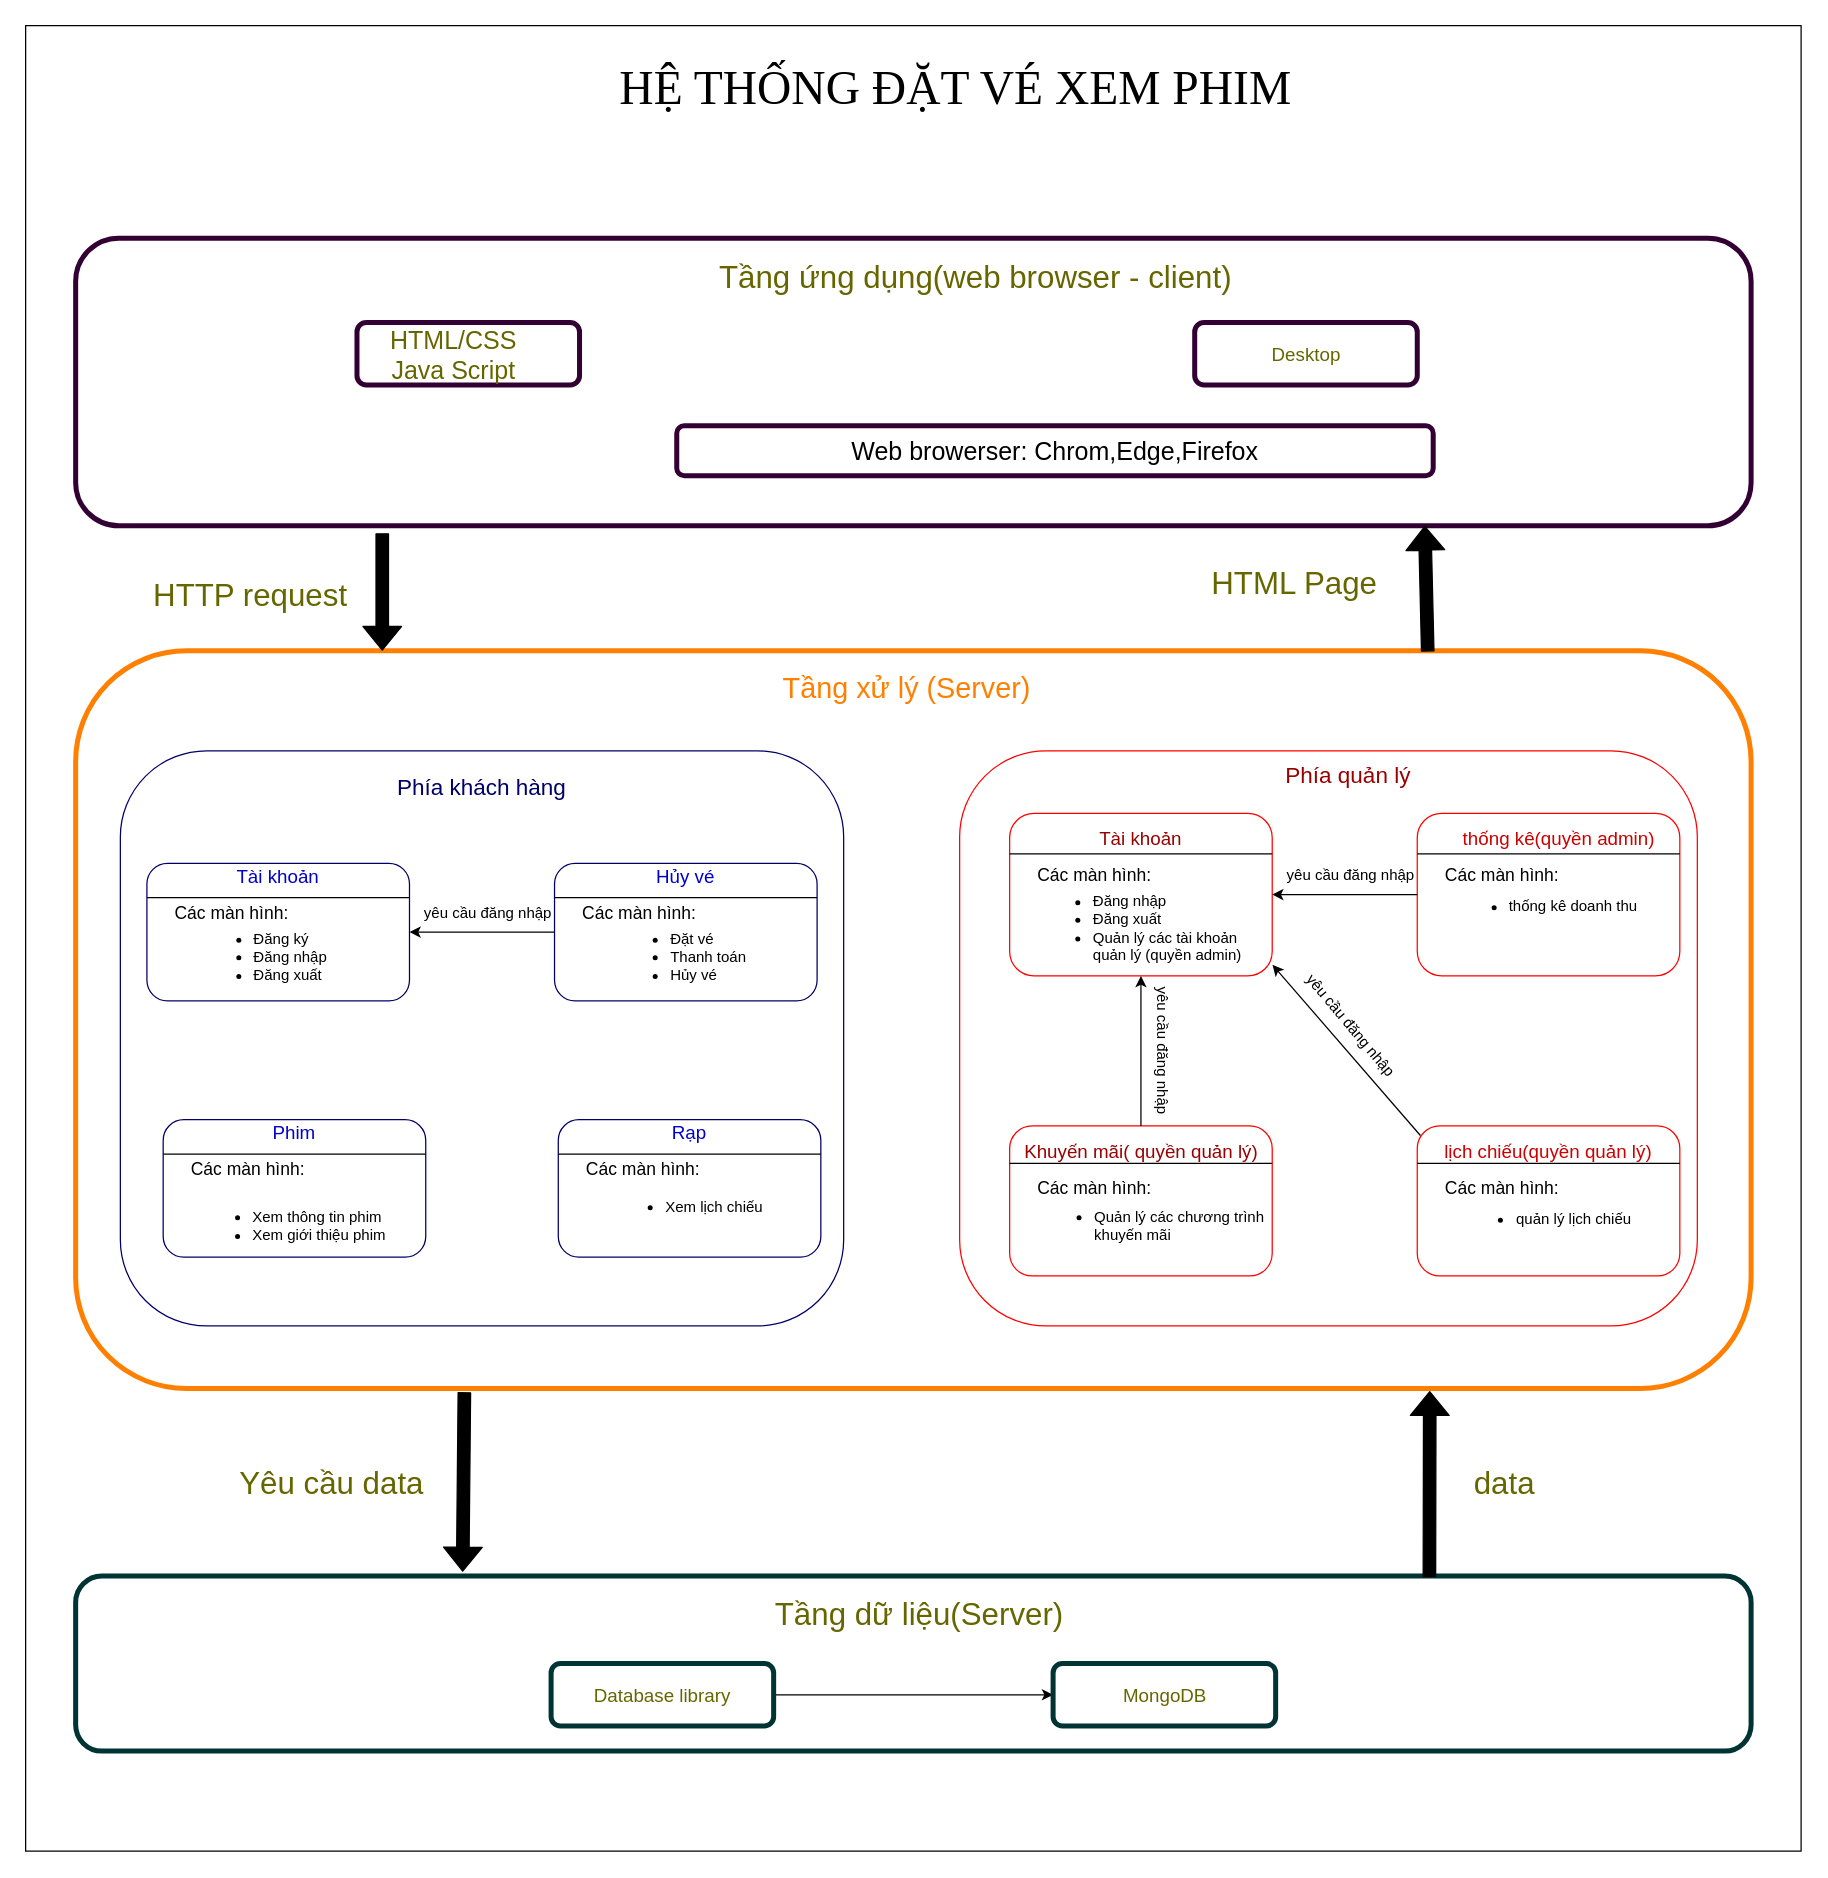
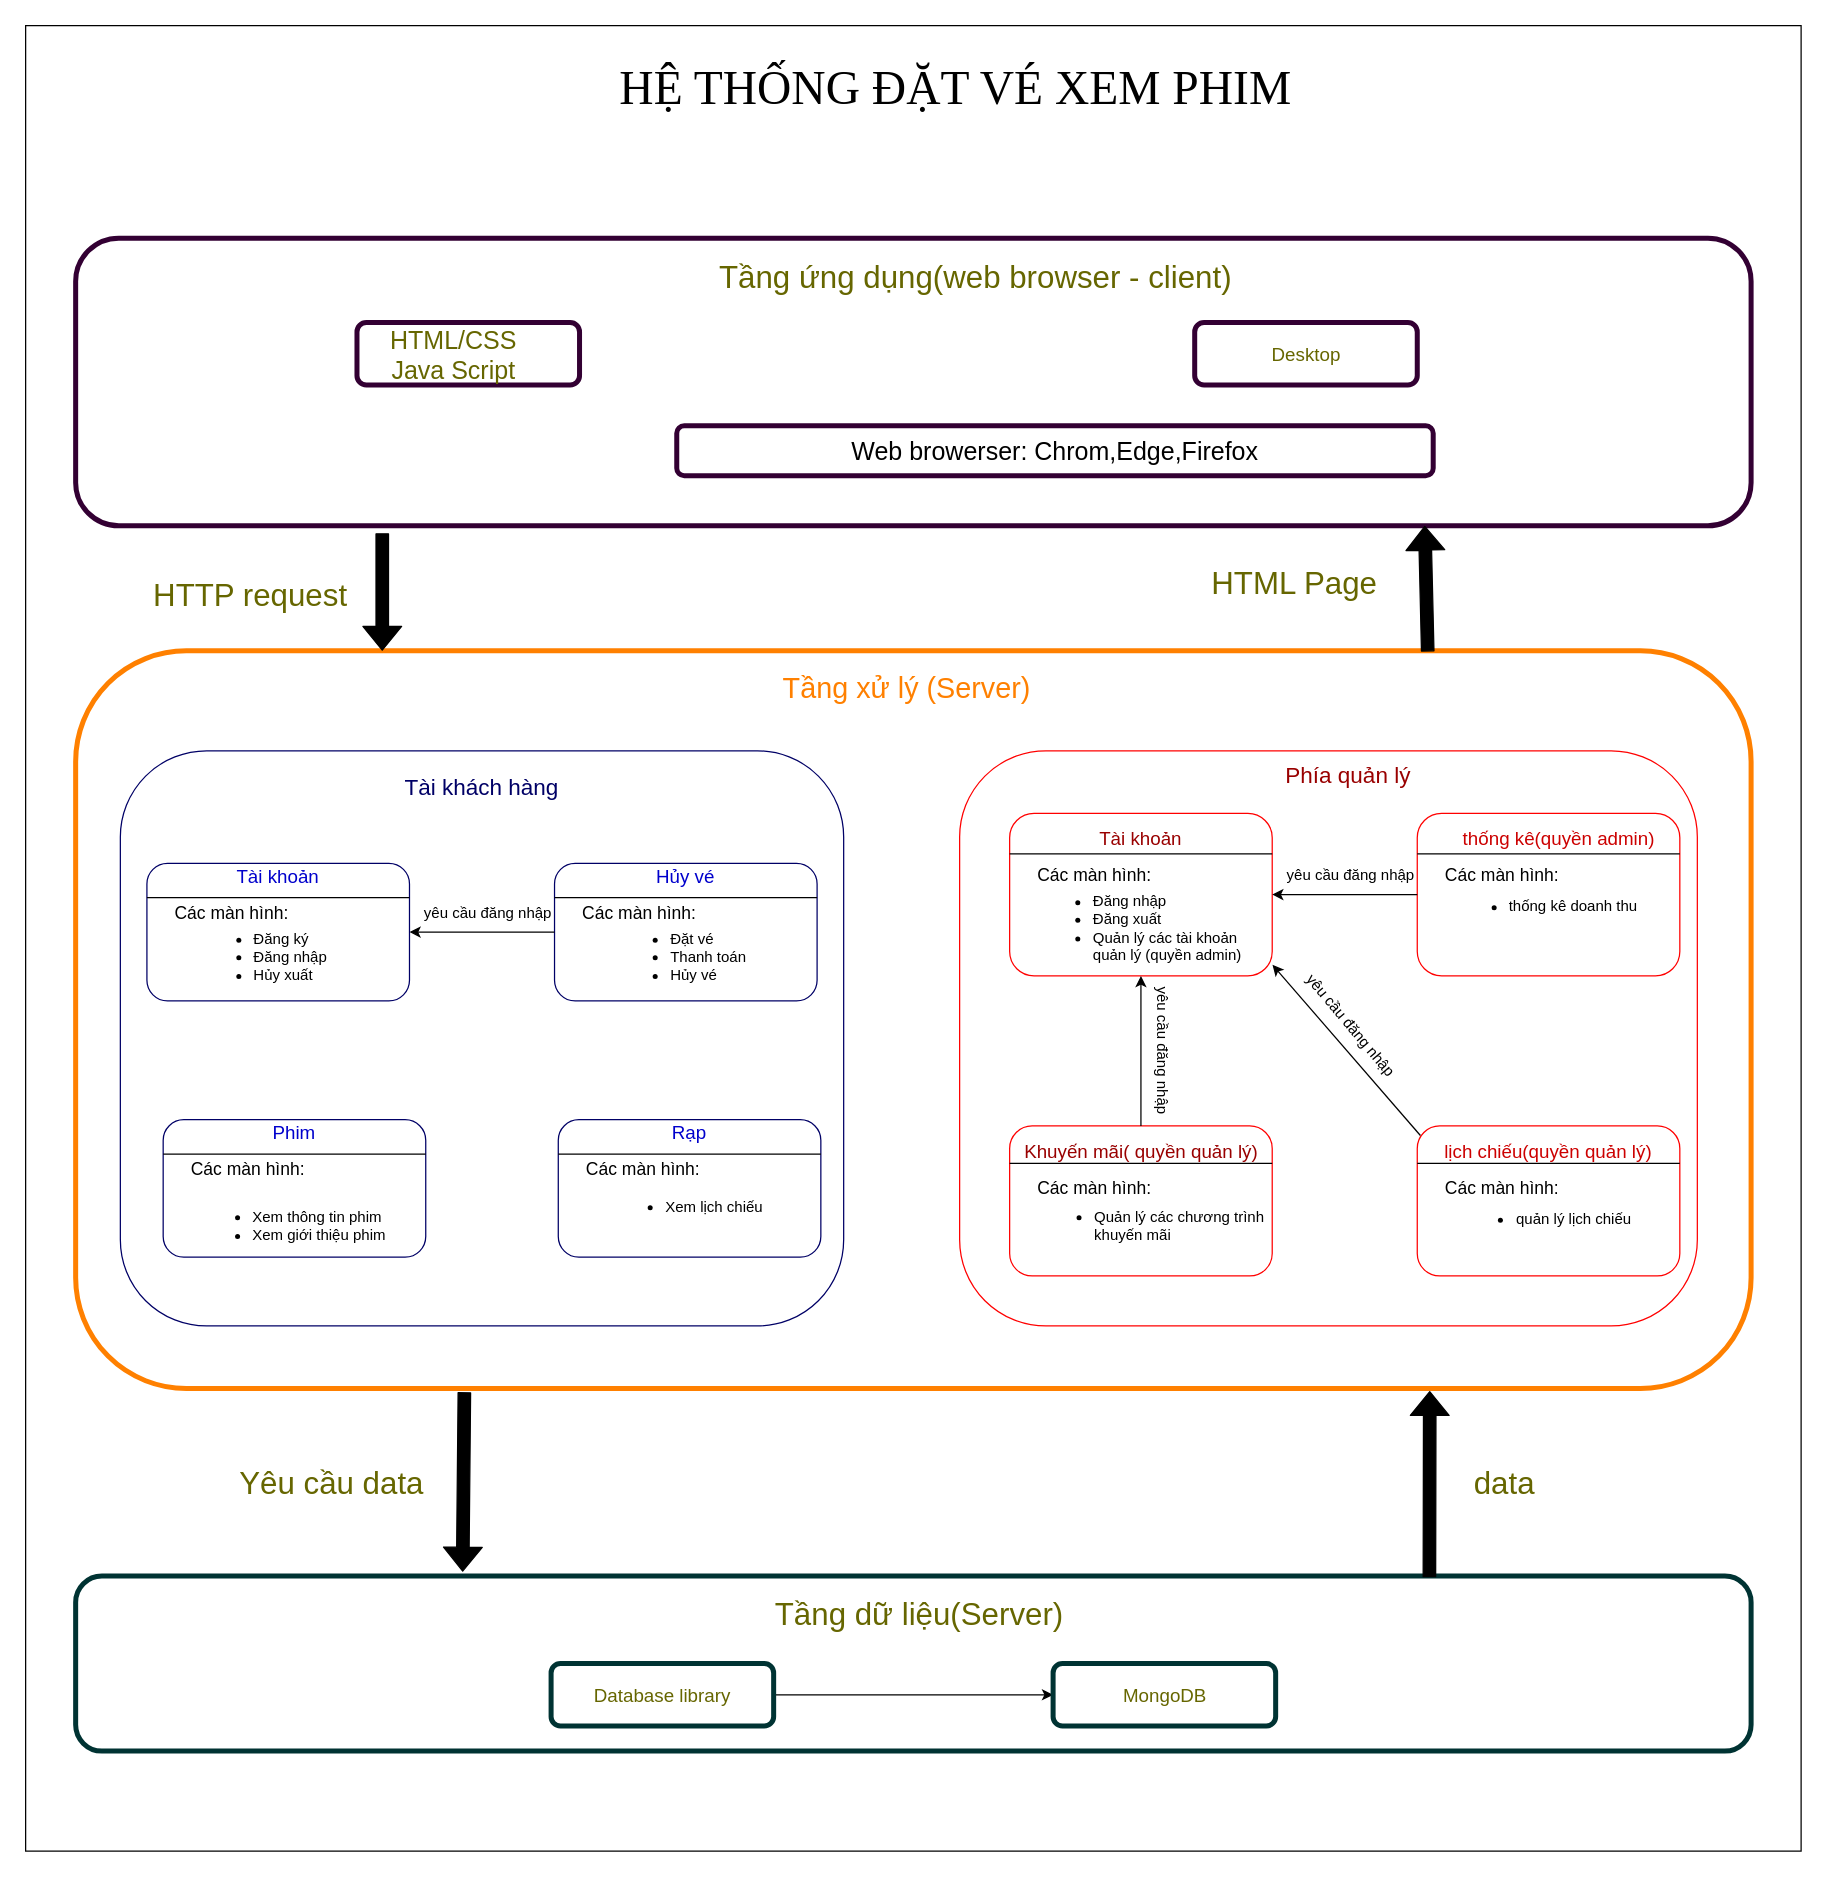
node "Phía khách hàng": label "Phía khách hàng" -> "Tài khách hàng"
node "Đăng ký Đăng nhập Đăng xuất": label "Đăng ký Đăng nhập Đăng xuất" -> "Đăng ký Đăng nhập Hủy xuất"
